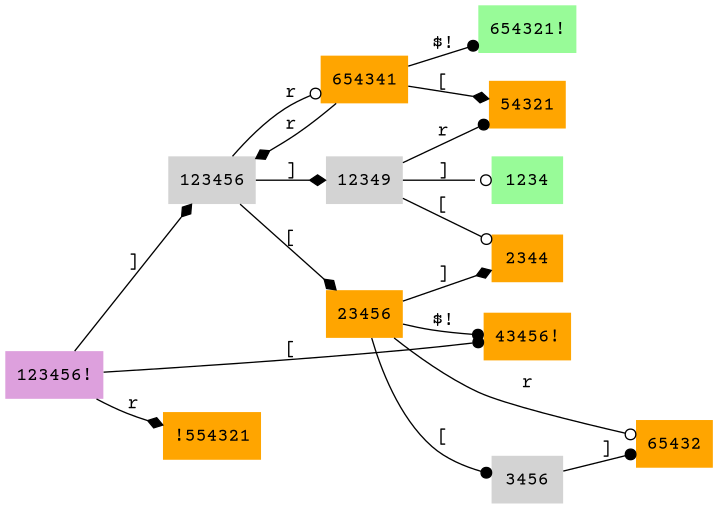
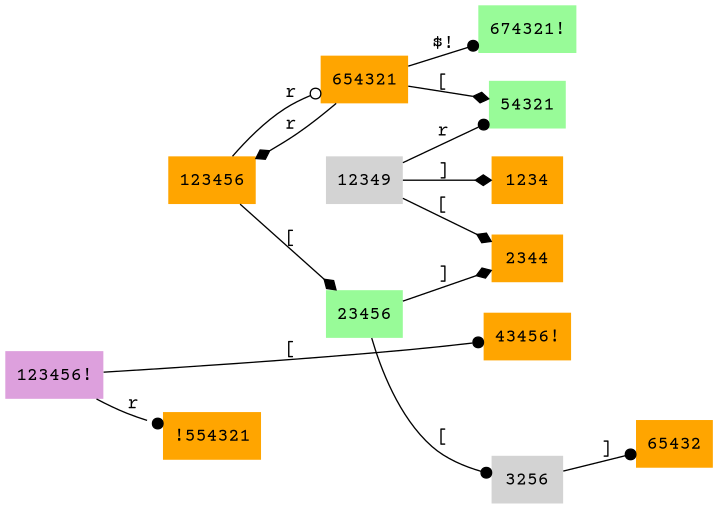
node "654321!": label "654321!" -> "674321!"
node "654341": label "654341" -> "654321"
node "54321": fillcolor orange -> palegreen
node "123456": fillcolor lightgrey -> orange
edge "123456" -> "12349": removed, label "]"
edge "12349" -> "1234": arrowhead odot -> diamond
node "1234": fillcolor palegreen -> orange
edge "12349" -> "2344": arrowhead odot -> diamond
edge "123456!" -> "123456": removed, label "]"
node "23456": fillcolor orange -> palegreen
edge "23456" -> "43456!": removed, label "$!"
edge "23456" -> "65432": removed, label "r"
edge "123456!" -> "!554321": arrowhead diamond -> dot
node "3456": label "3456" -> "3256"
